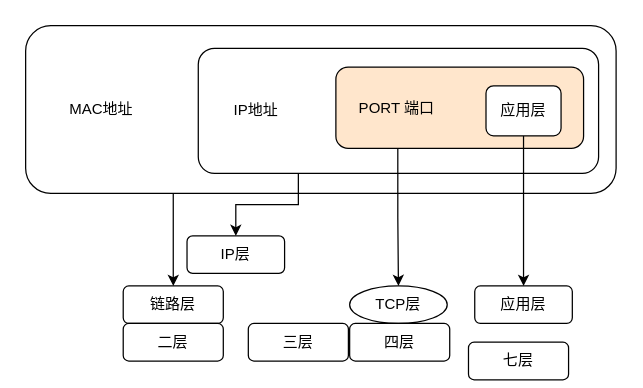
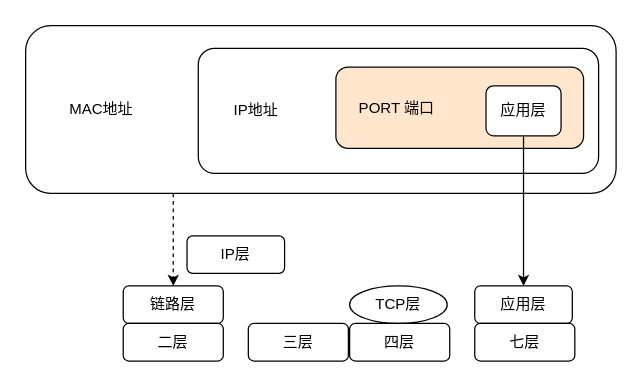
edge "IP地址" -> "IP层": removed
edge "PORT 端口" -> "TCP层": removed
edge "MAC地址" -> "链路层": style solid -> dashed
node "七层": moved (518, 361) -> (524, 342)
